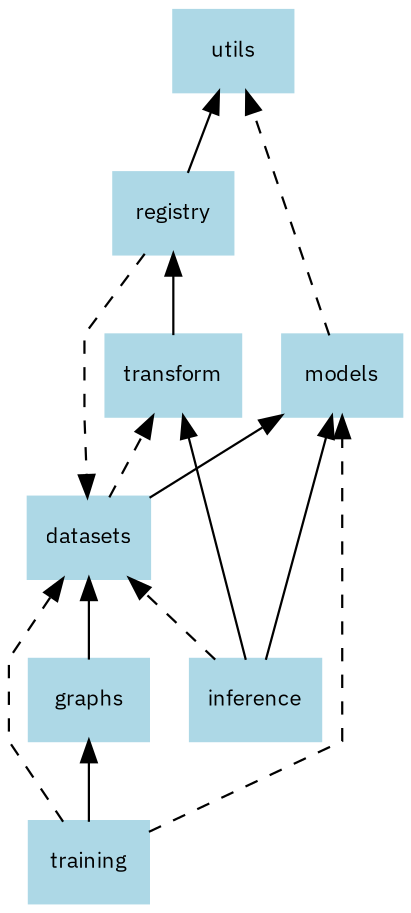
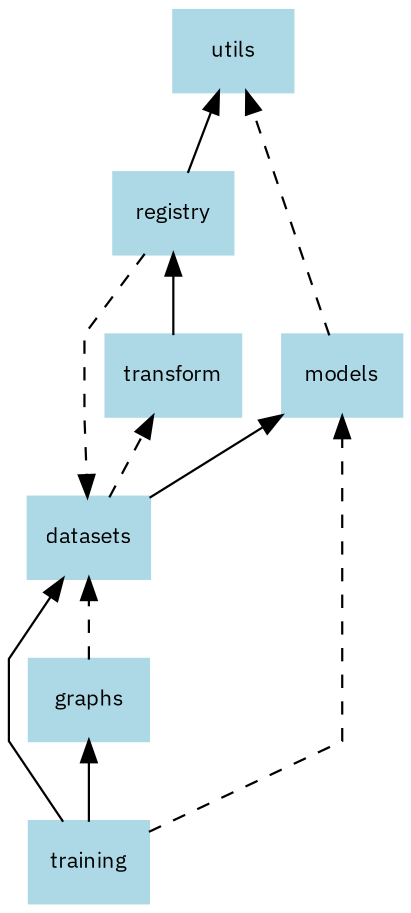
edge "graphs" -> "datasets": style solid -> dashed
node "inference": removed
edge "training" -> "datasets": style dashed -> solid
